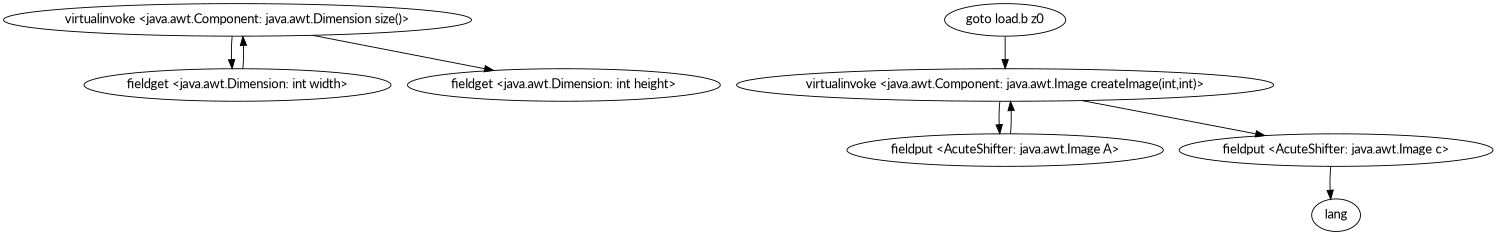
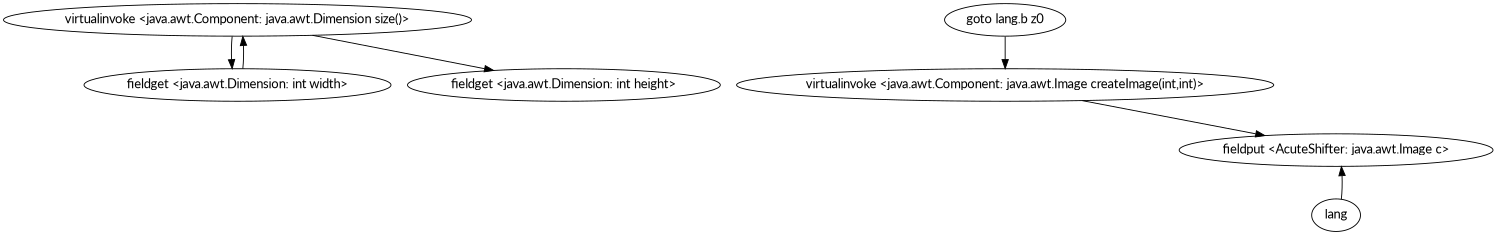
node "goto load.b z0": label "goto load.b z0" -> "goto lang.b z0"
node "fieldput <AcuteShifter: java.awt.Image A>": removed
edge "fieldput <AcuteShifter: java.awt.Image c>" -> "lang": reversed
